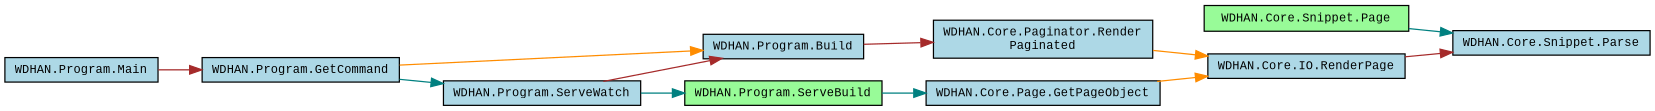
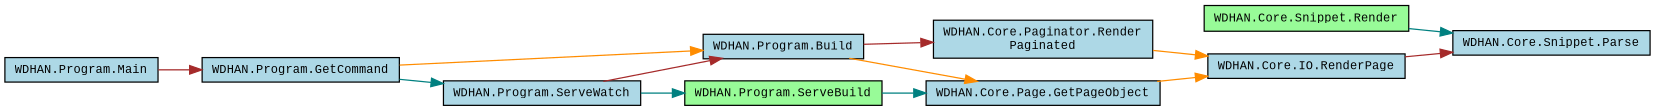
node "WDHAN.Core.Snippet.Page": label "WDHAN.Core.Snippet.Page" -> "WDHAN.Core.Snippet.Render"
edge "WDHAN.Program.Build" -> "WDHAN.Core.Page.GetPageObject": added
